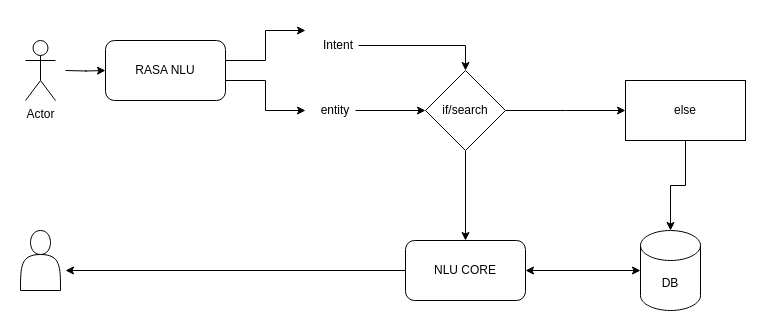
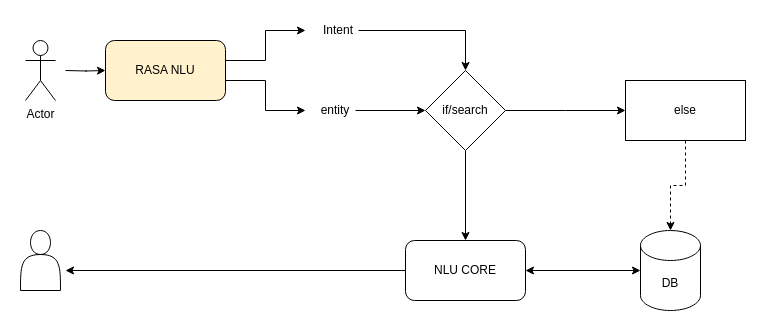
node "Intent": moved (339, 46) -> (339, 31)
node "RASA NLU": fillcolor #ffffff -> #fff2cc
edge "else" -> "DB": style solid -> dashed
